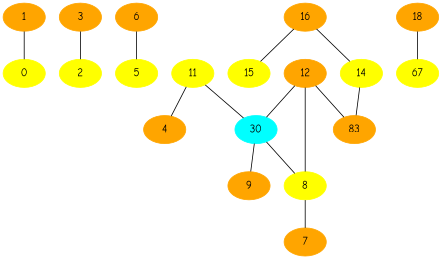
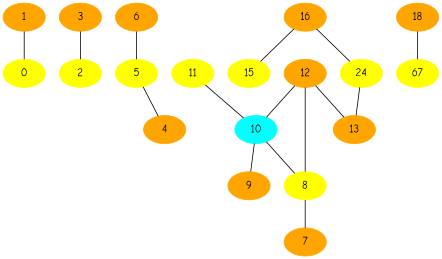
node "14": label "14" -> "24"
edge "11" -- "4": now "5" -- "4"
node "30": label "30" -> "10"
node "83": label "83" -> "13"
